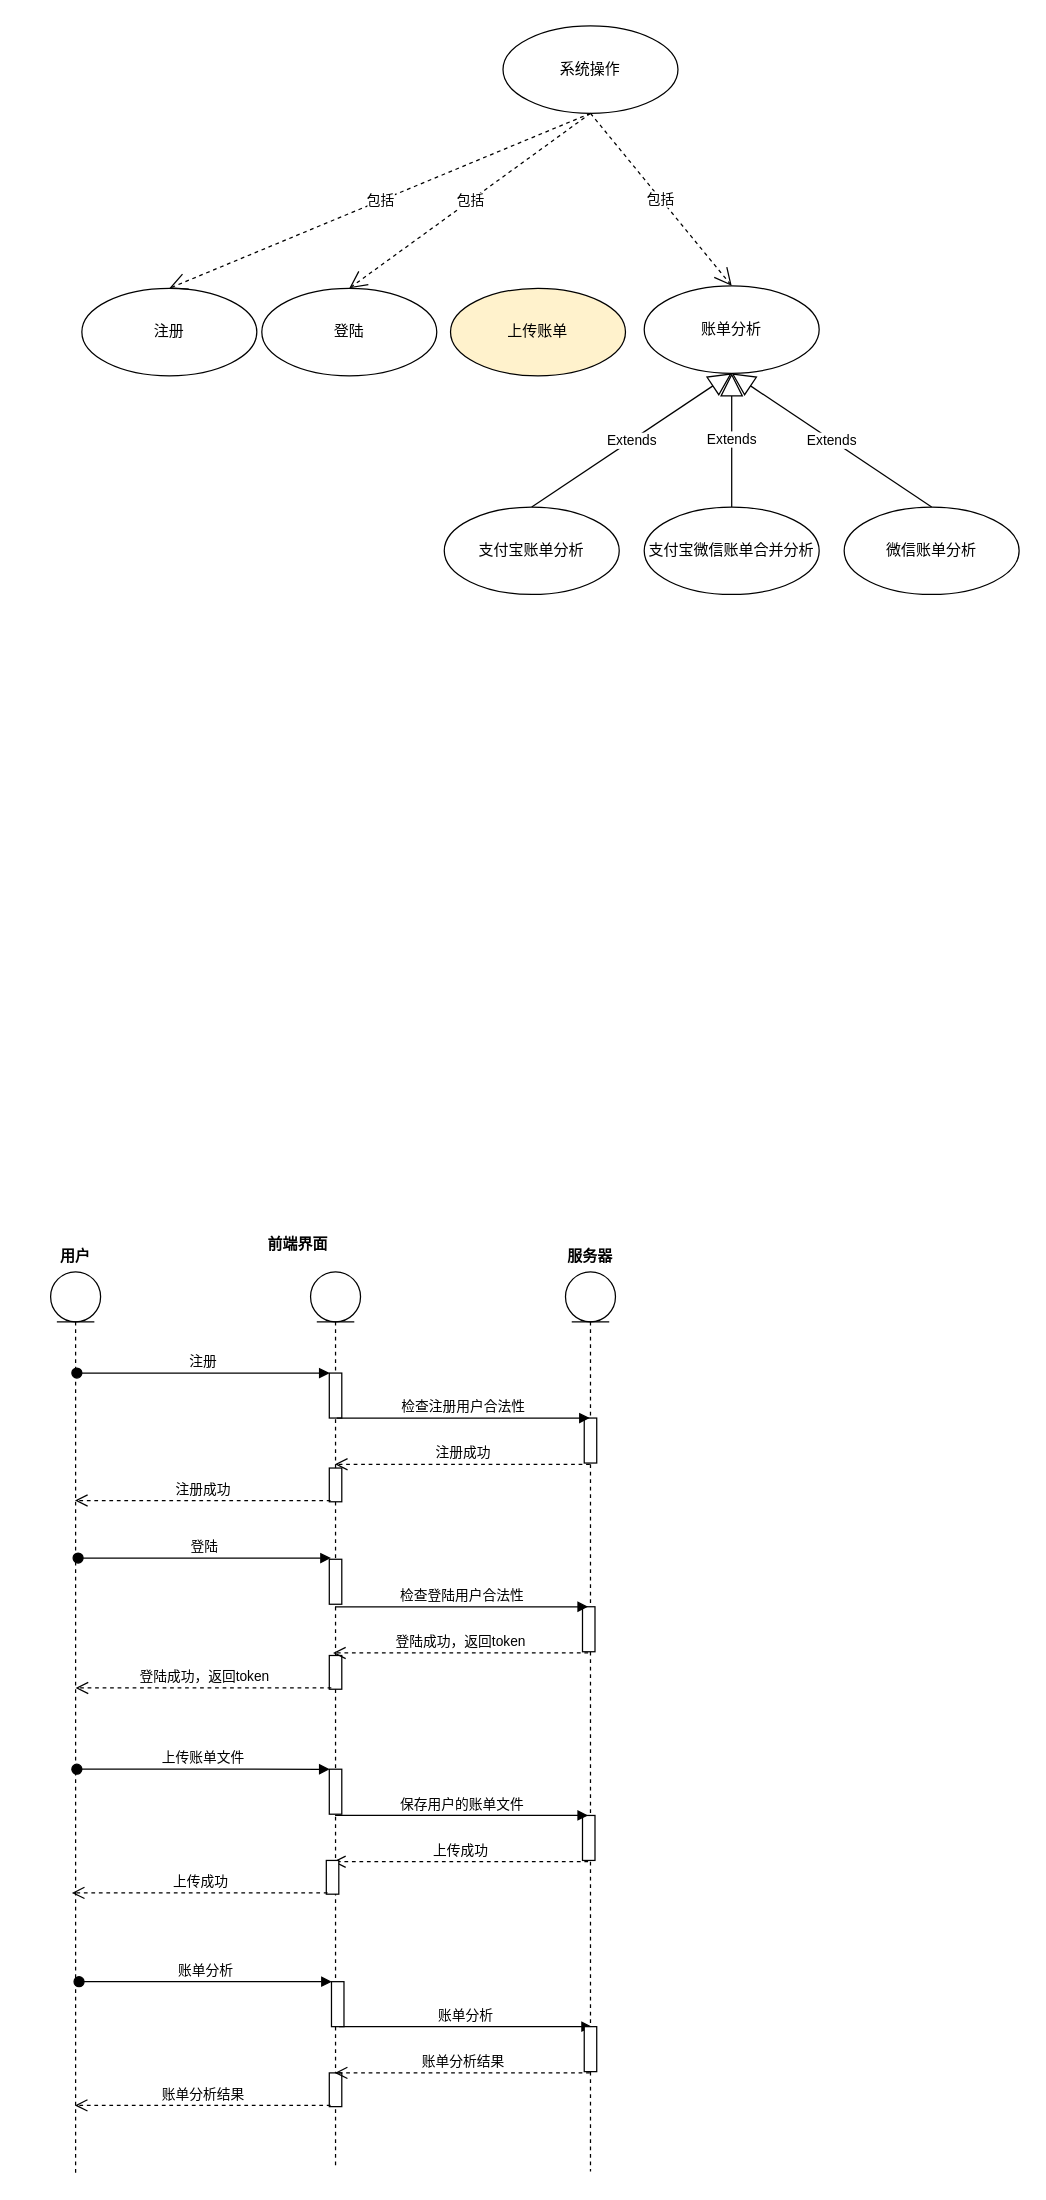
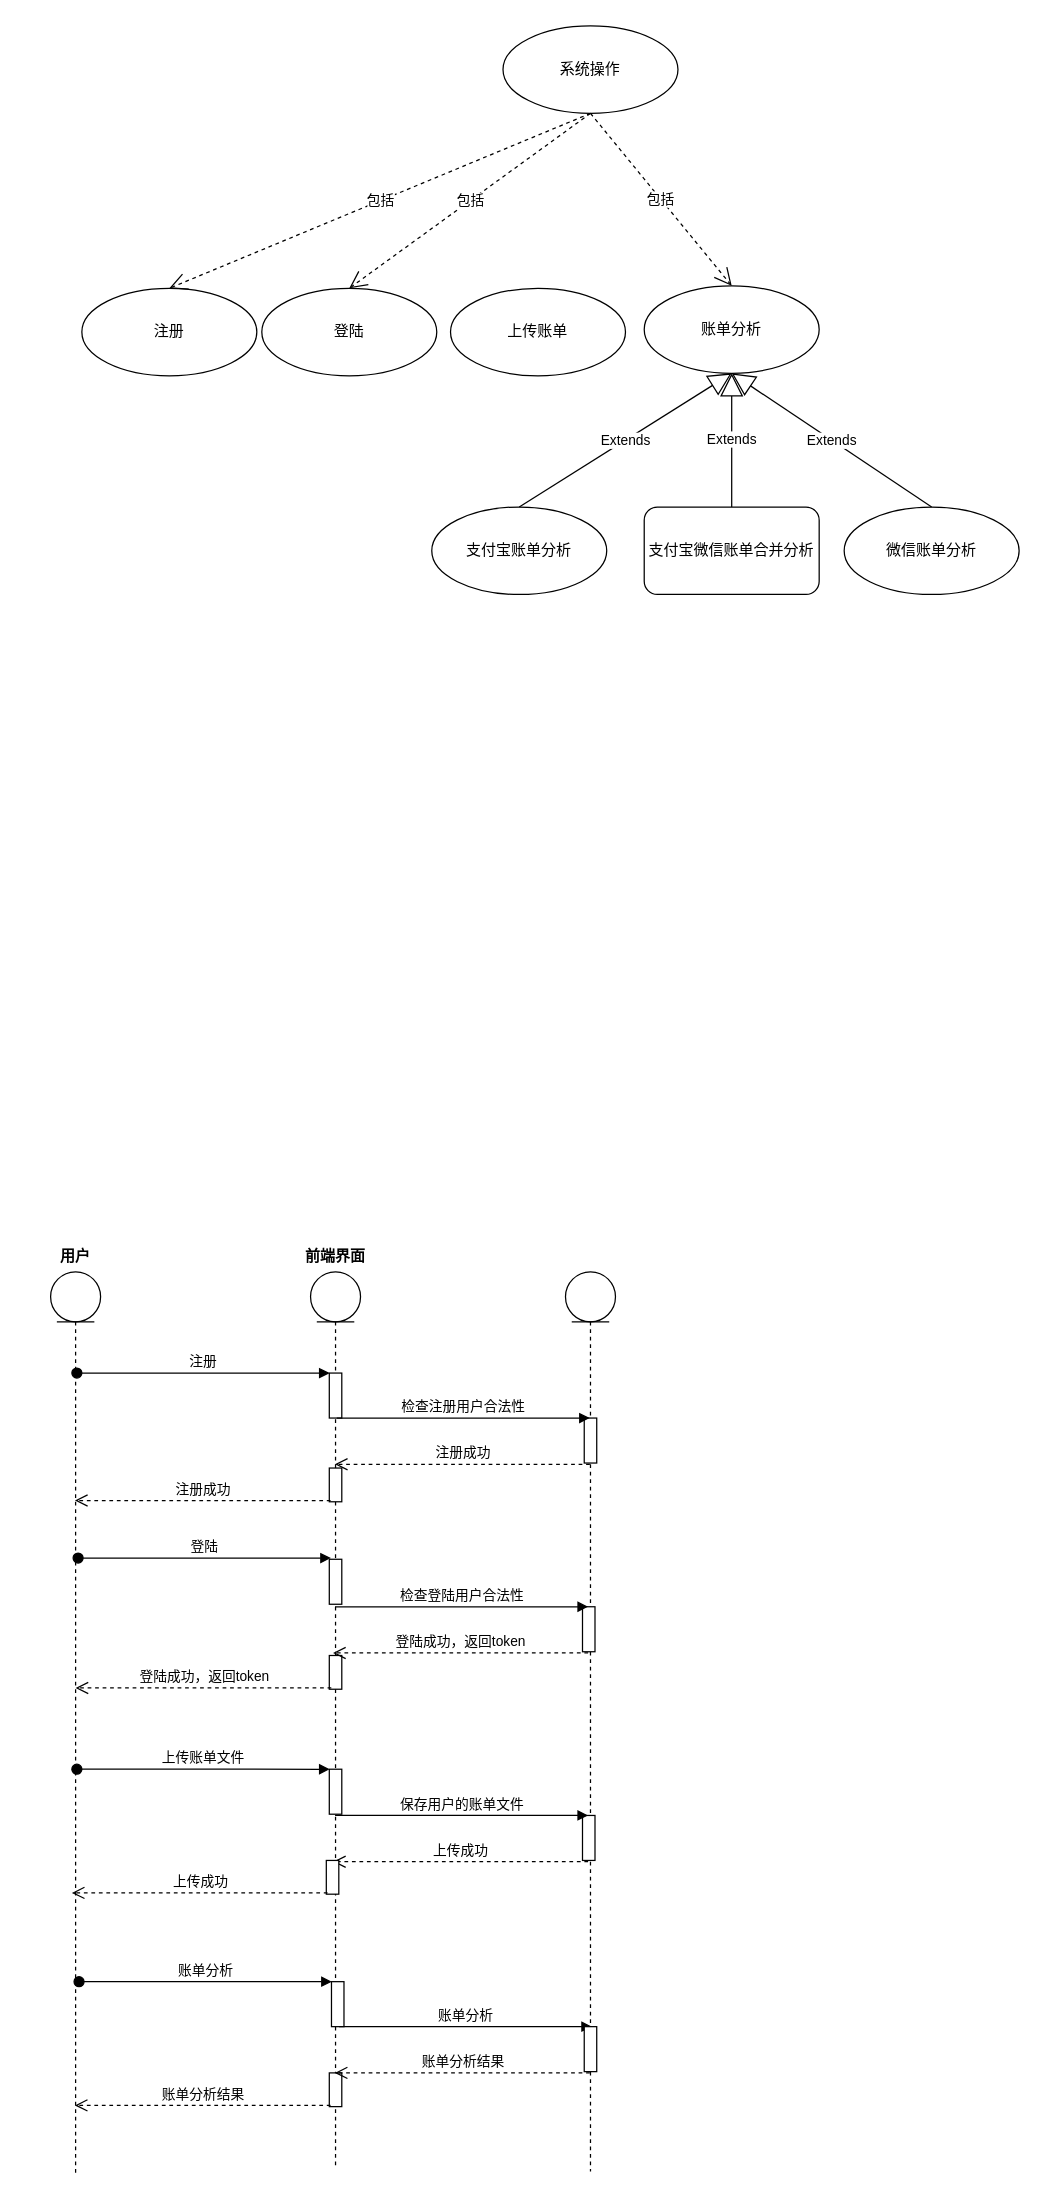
node "上传账单": fillcolor #fff2cc -> #ffffff
node "支付宝账单分析": moved (532, 551) -> (519, 551)
node "支付宝微信账单合并分析": shape ellipse -> rounded rectangle
node "前端界面": moved (298, 1243) -> (336, 1256)
node "服务器": removed
